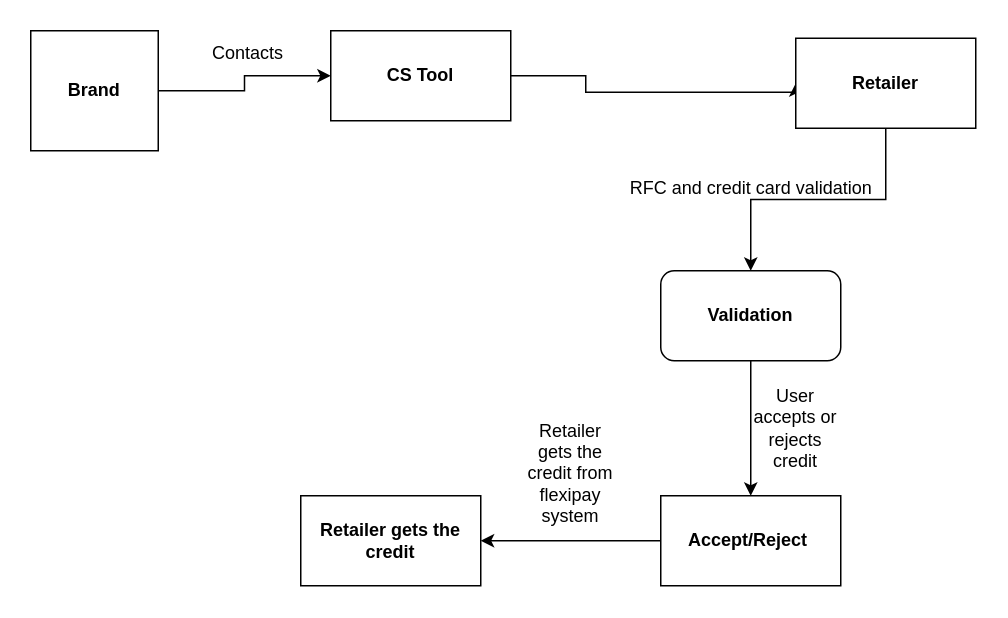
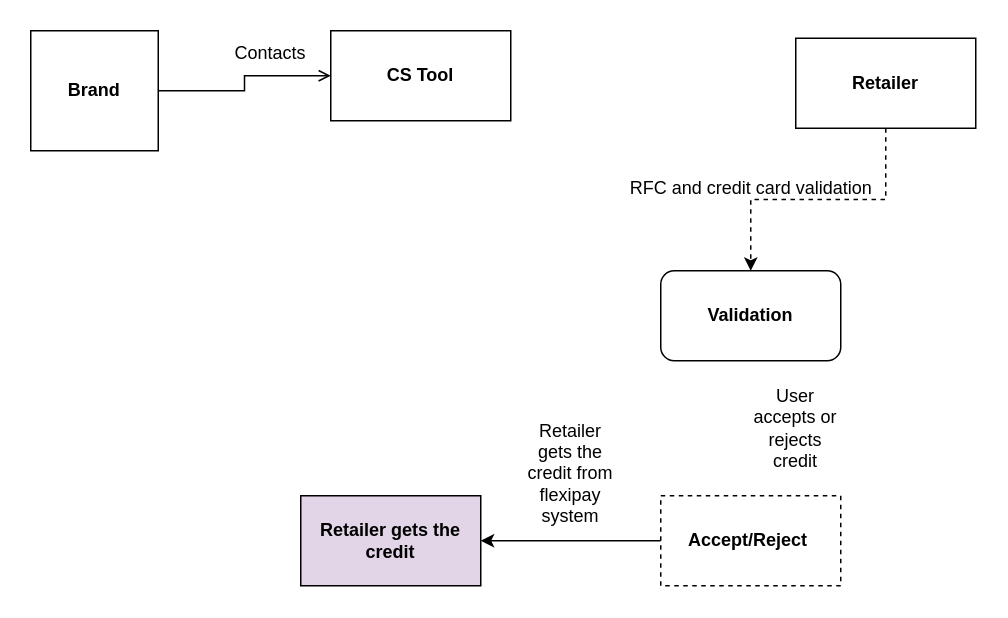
node "Contacts": moved (248, 53) -> (271, 53)
edge "Brand" -> "CS Tool": arrowhead classic -> open
edge "CS Tool" -> "Retailer": removed
edge "Retailer" -> "Validation": style solid -> dashed
edge "Validation" -> "Accept/Reject": removed
node "Retailer gets the credit": fillcolor #ffffff -> #e1d5e7
node "Accept/Reject": style solid -> dashed
